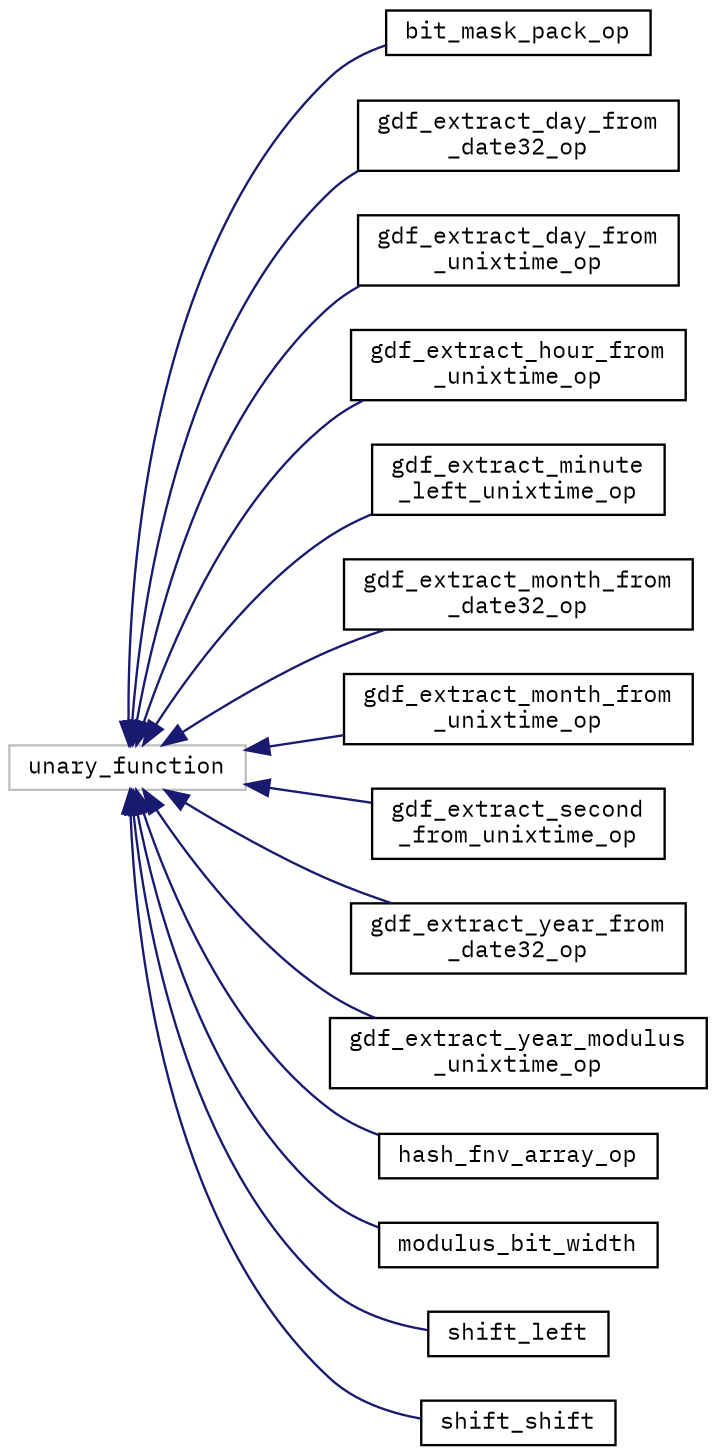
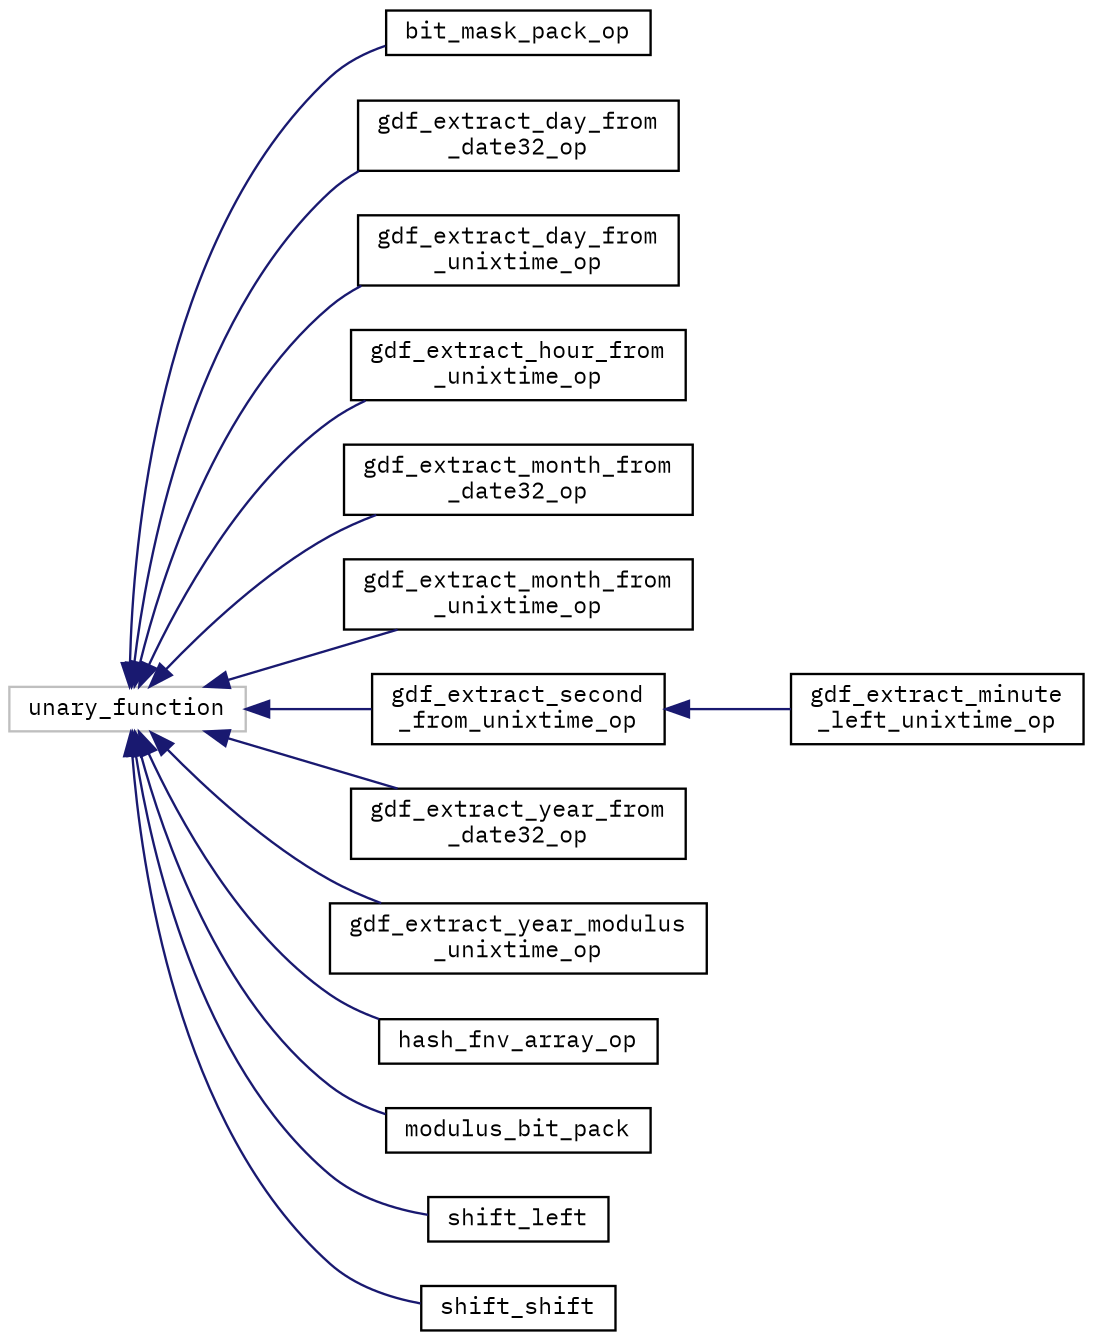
edge "gdf_extract_minute _left_unixtime_op" -> "unary_function": now "gdf_extract_minute _left_unixtime_op" -> "gdf_extract_second _from_unixtime_op"
node "modulus_bit_width": label "modulus_bit_width" -> "modulus_bit_pack"
